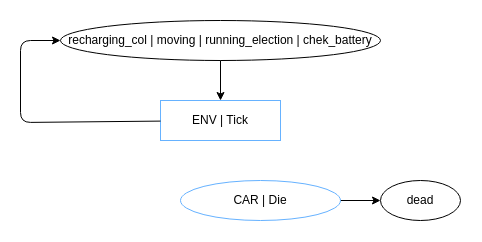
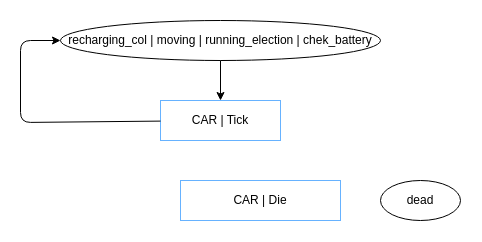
node "ENV | Tick": label "ENV | Tick" -> "CAR | Tick"
node "CAR | Die": shape ellipse -> rectangle
edge "CAR | Die" -> "dead": removed
